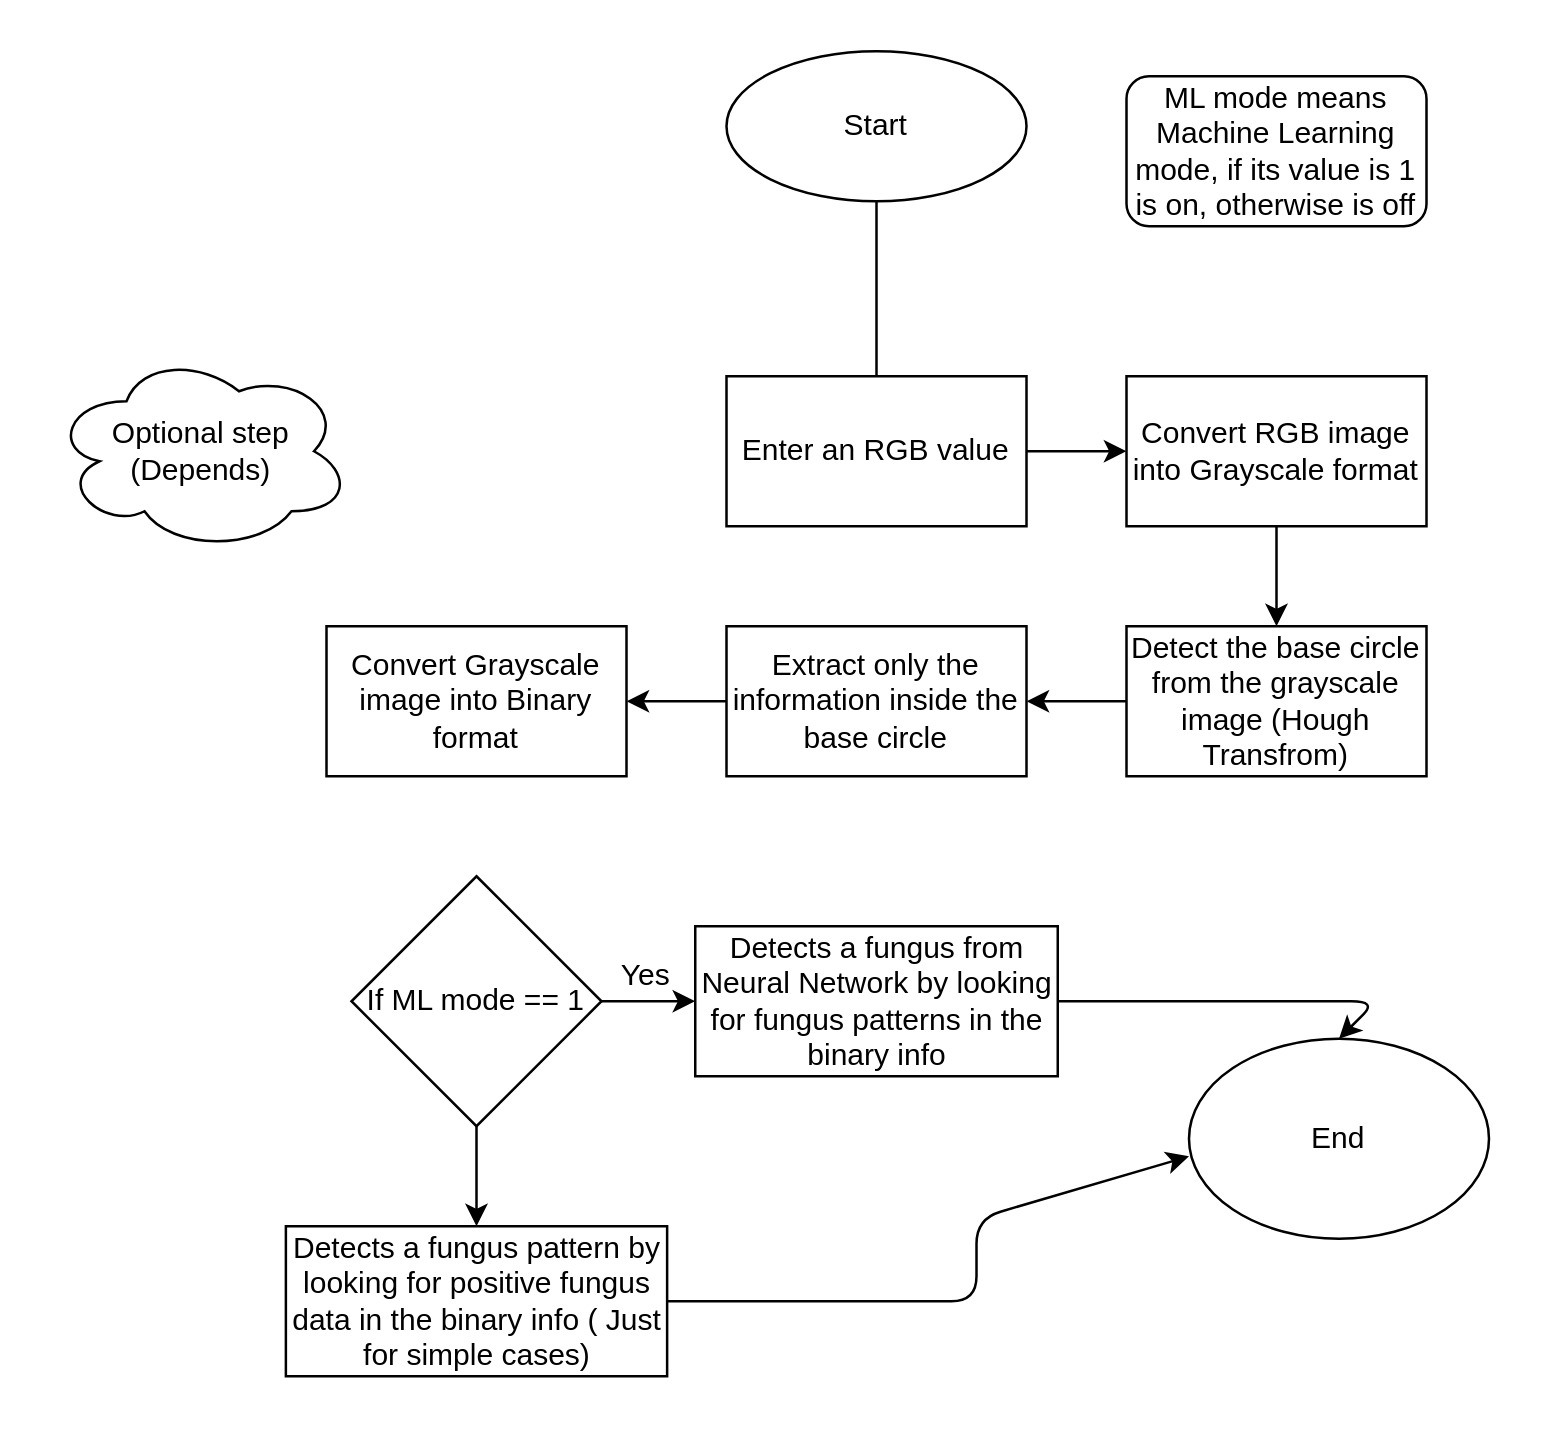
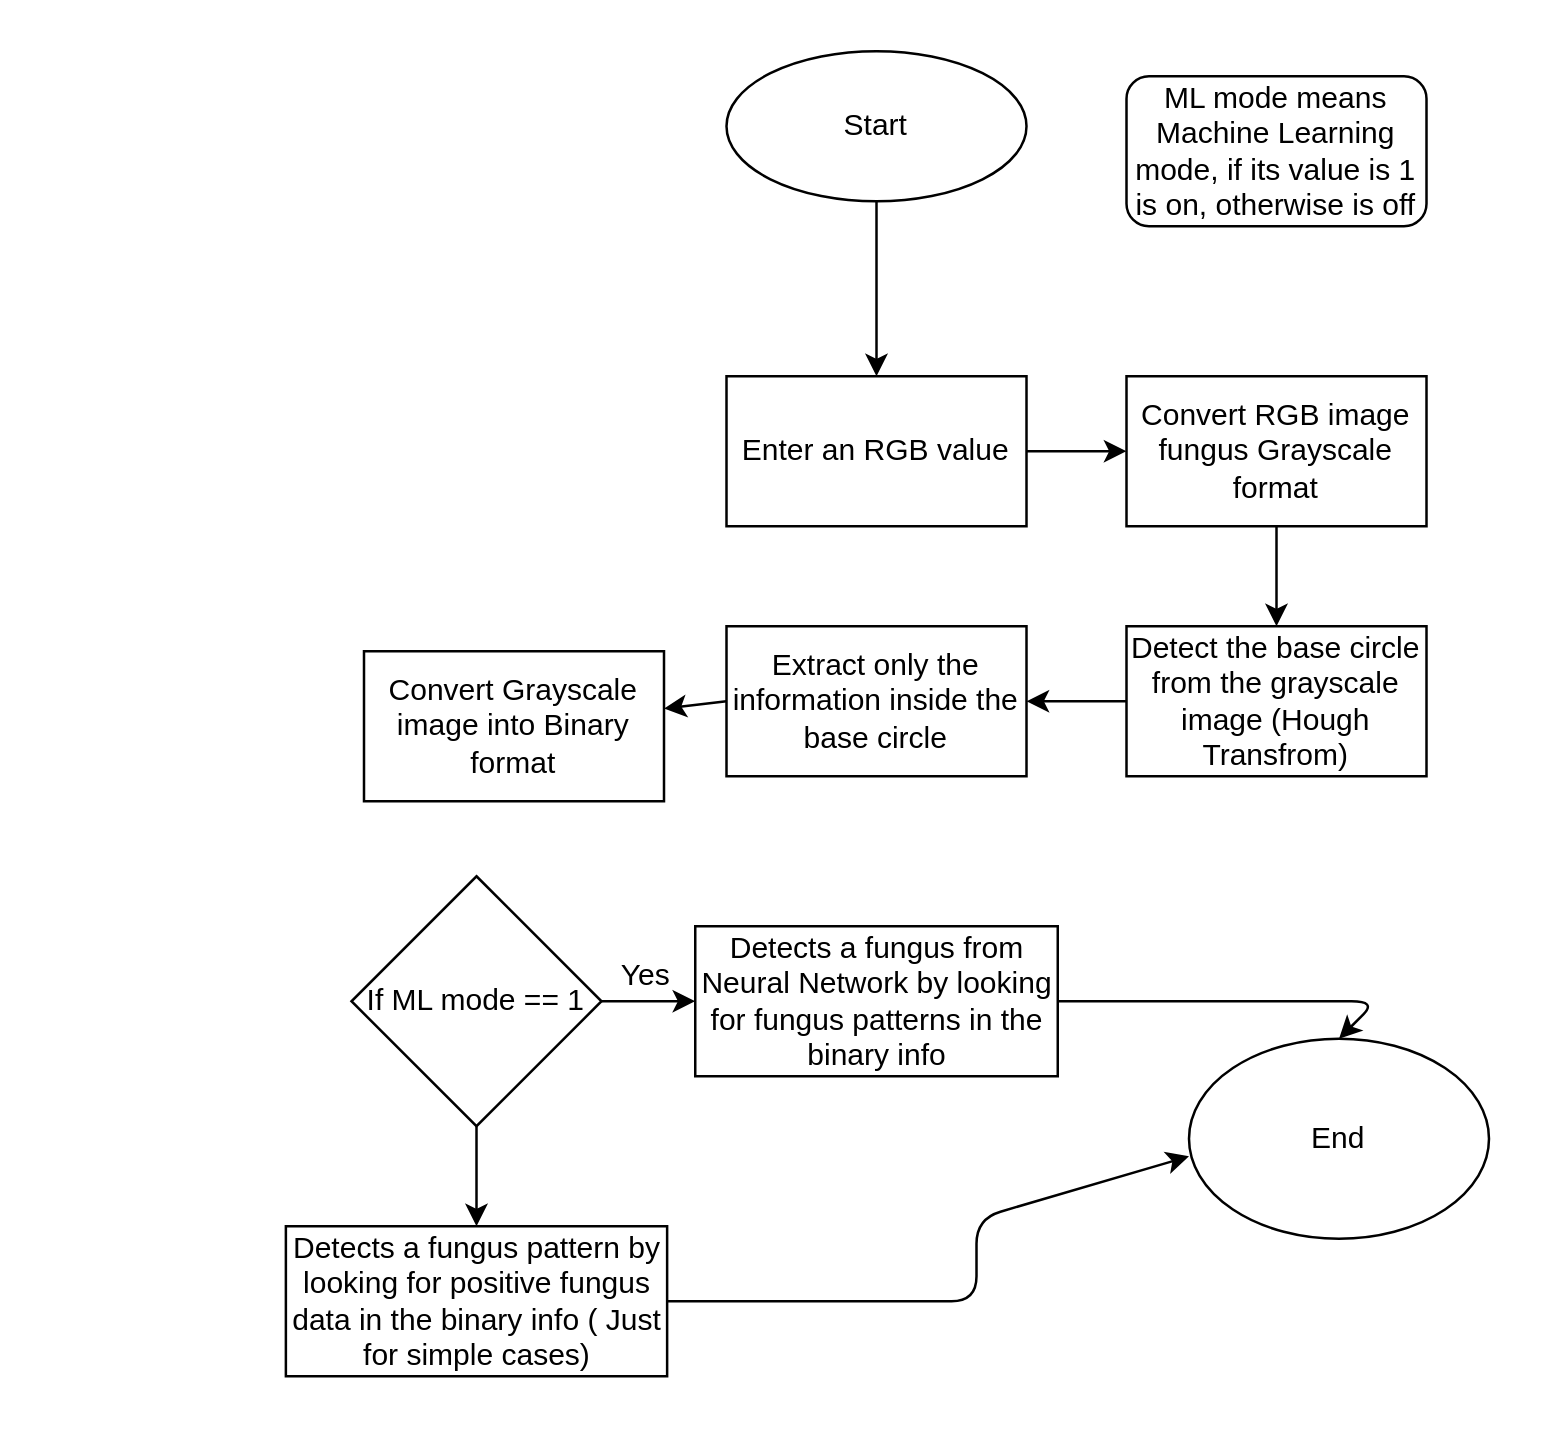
edge "Start" -- "Enter an RGB value": arrowhead none -> classic
node "Optional step (Depends)": removed
node "Convert RGB image into Grayscale format": label "Convert RGB image into Grayscale format" -> "Convert RGB image fungus Grayscale format"
node "Convert Grayscale image into Binary format": moved (476, 701) -> (514, 726)
